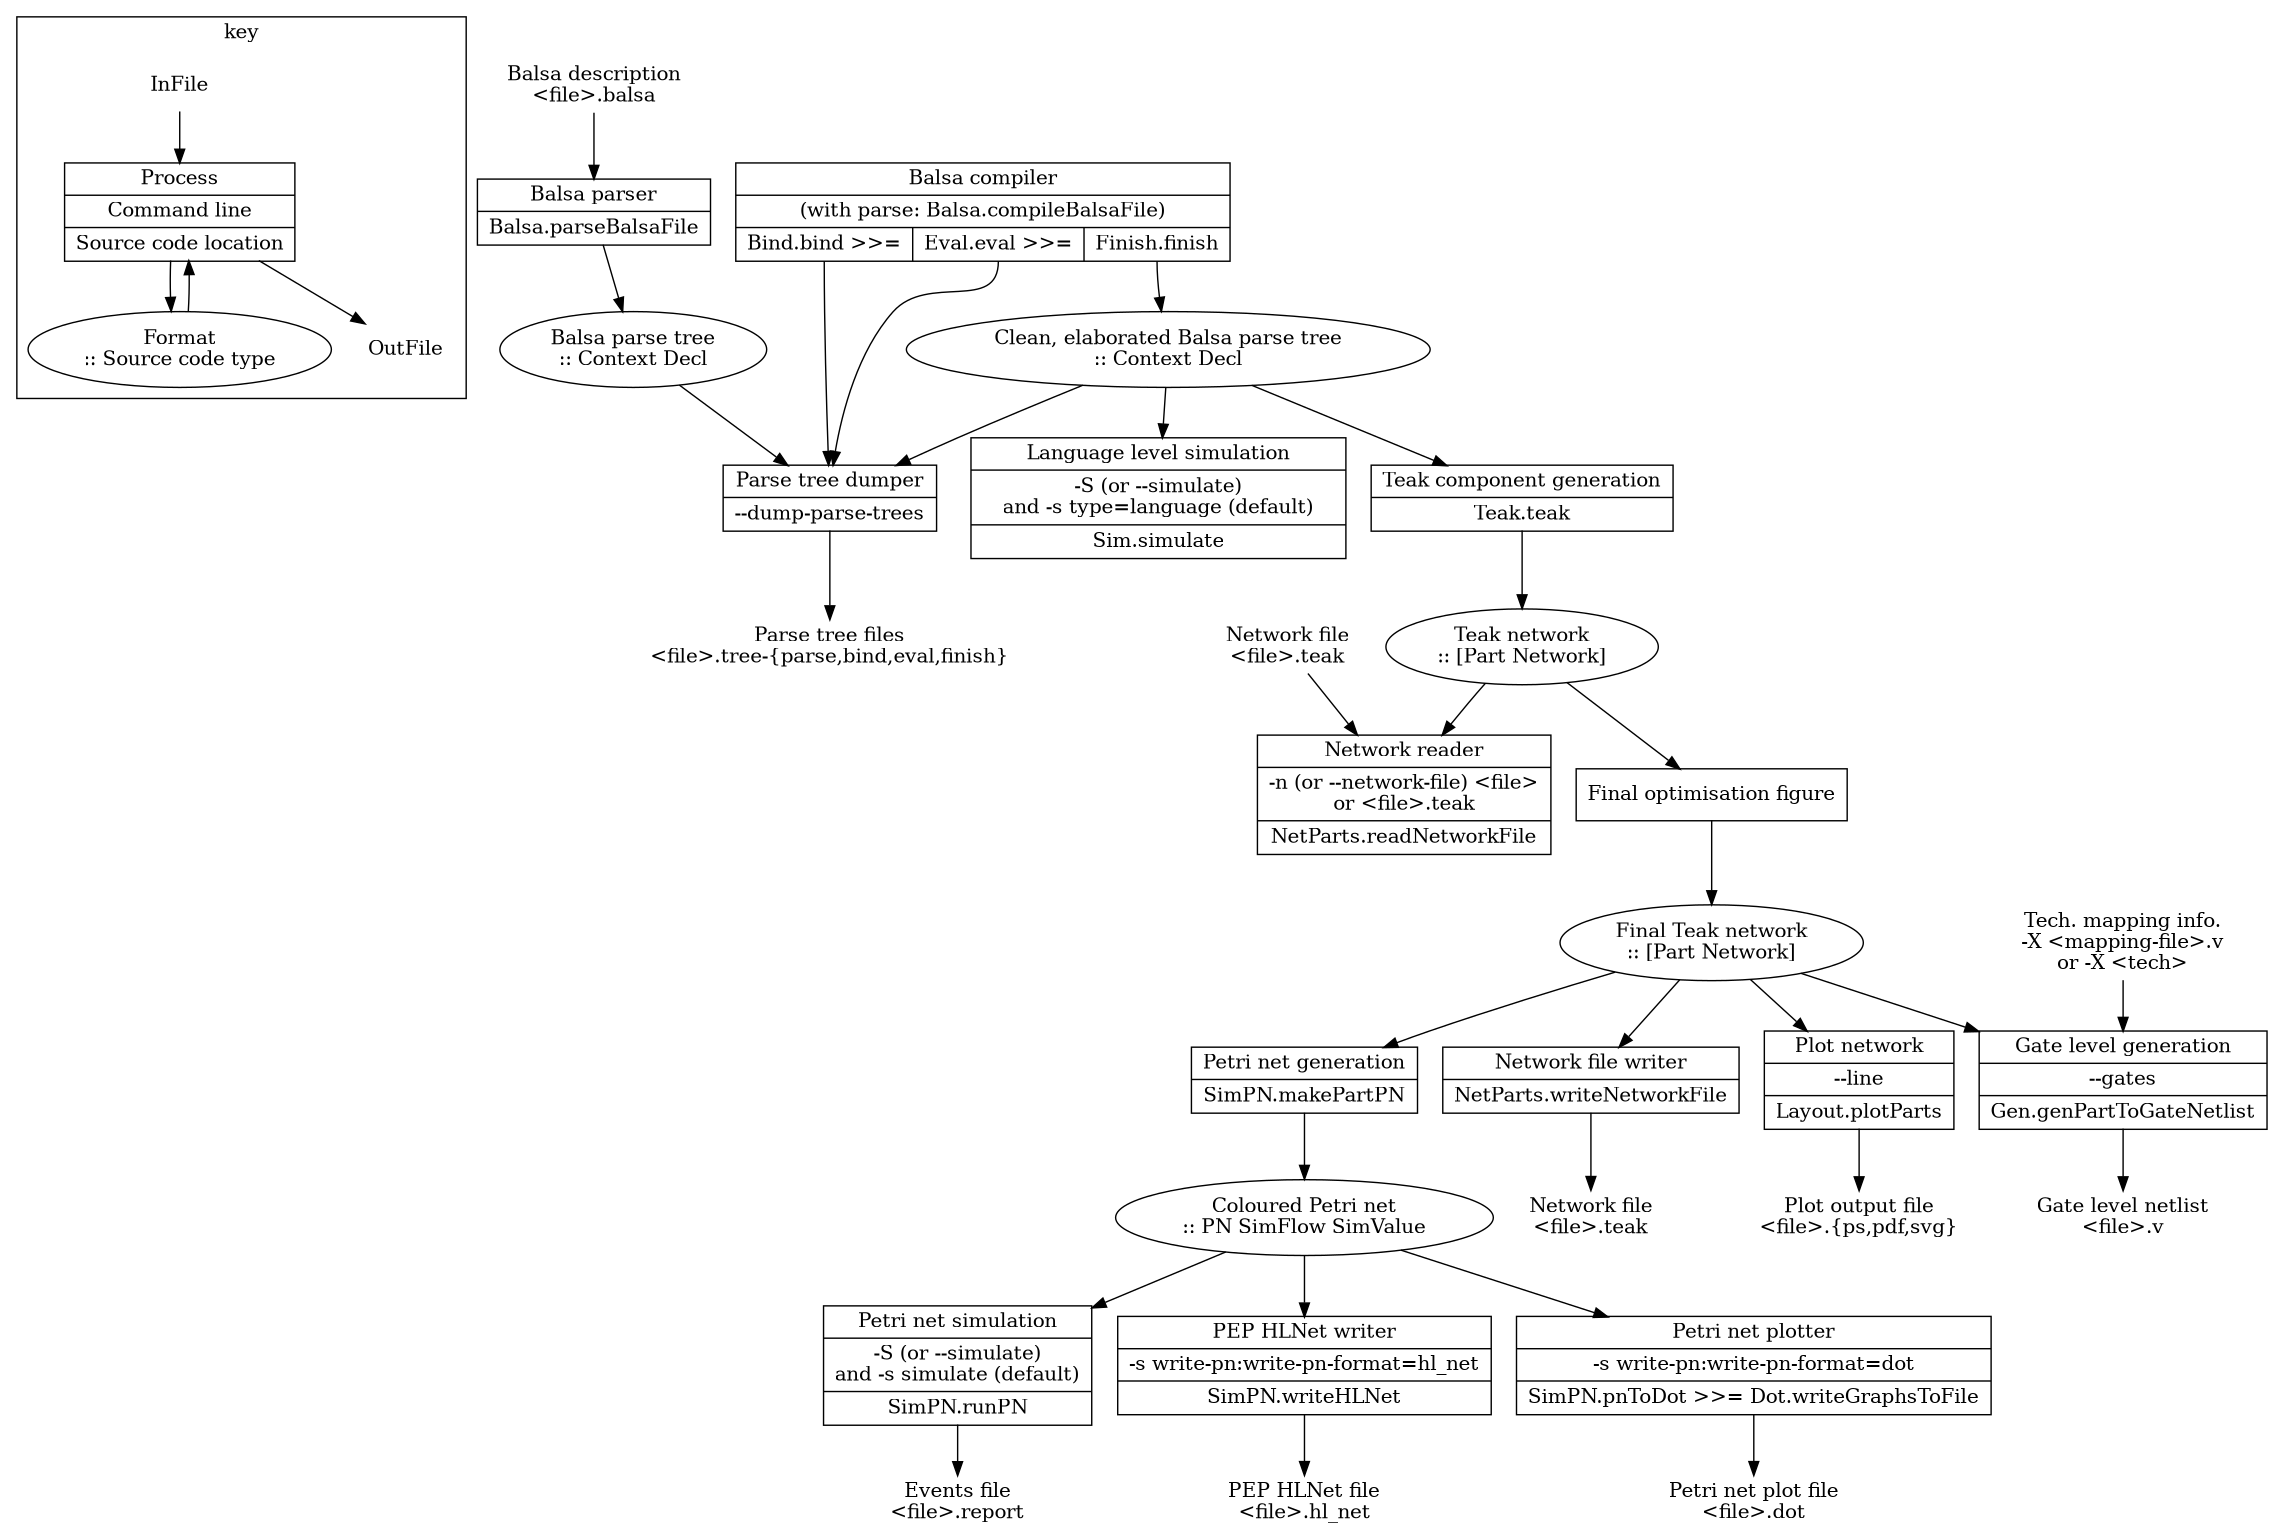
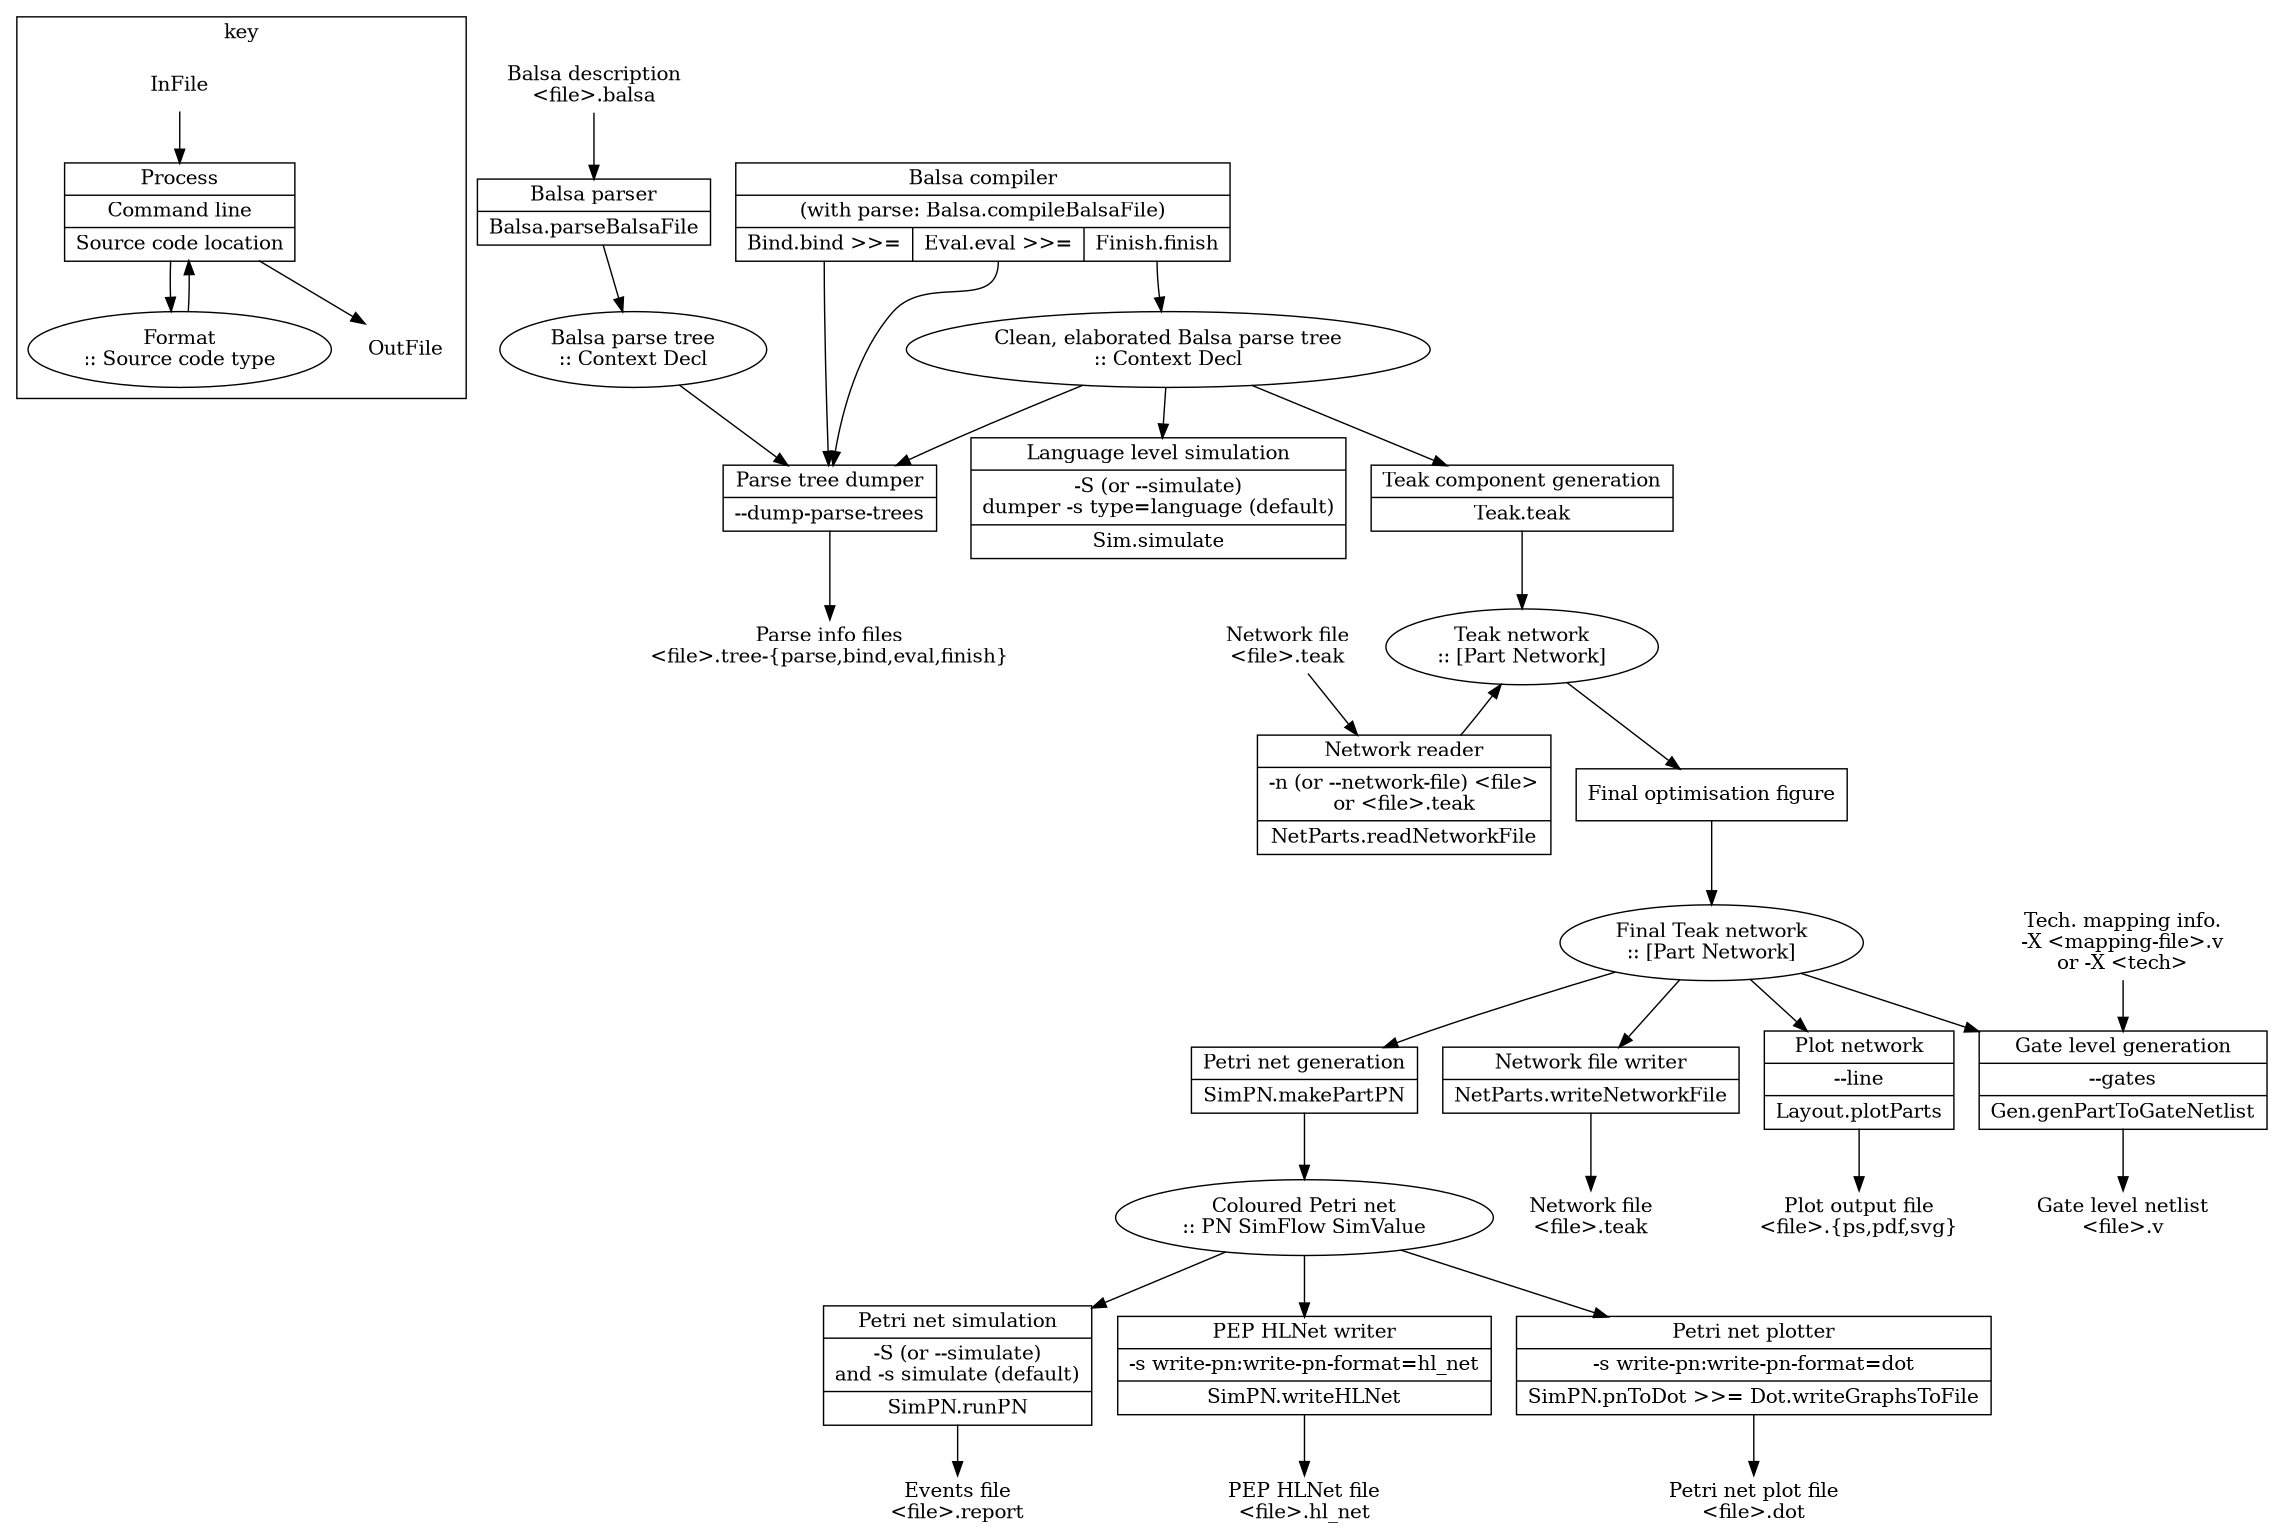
node "Language level simulation": text "and -s type=language (default)" -> "dumper -s type=language (default)"
node "Parse tree files <file>.tree-{parse,bind,eval,finish}": label "Parse tree files <file>.tree-{parse,bind,eval,finish}" -> "Parse info files <file>.tree-{parse,bind,eval,finish}"
edge "Teak network :: [Part Network]" -> "Network reader": reversed
